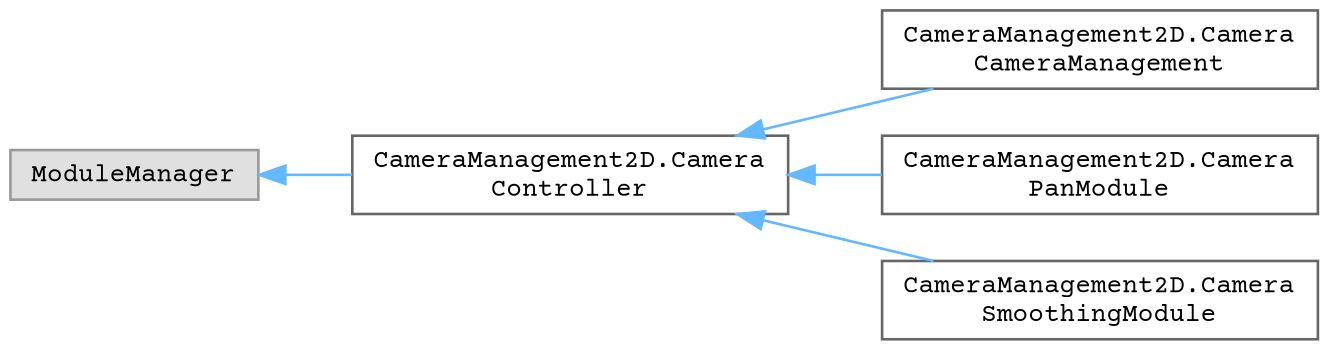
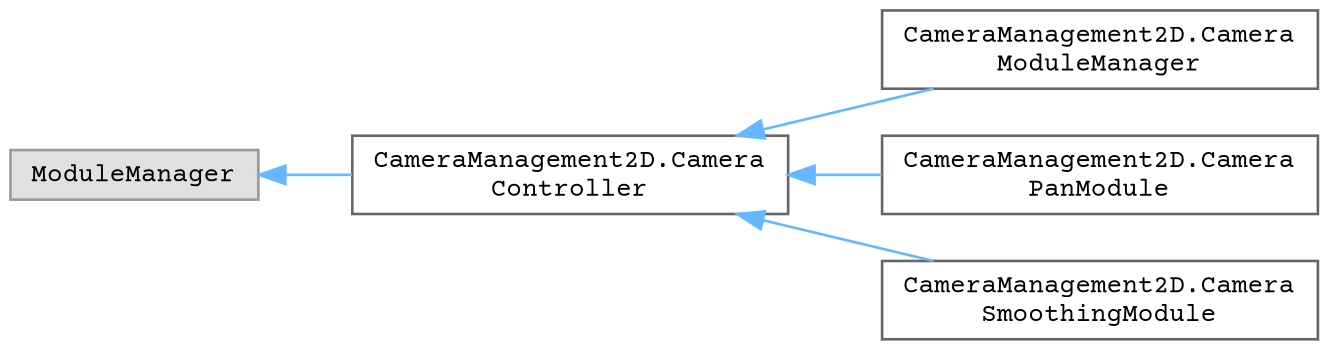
node "CameraManagement2D.Camera CameraManagement": label "CameraManagement2D.Camera CameraManagement" -> "CameraManagement2D.Camera ModuleManager"
